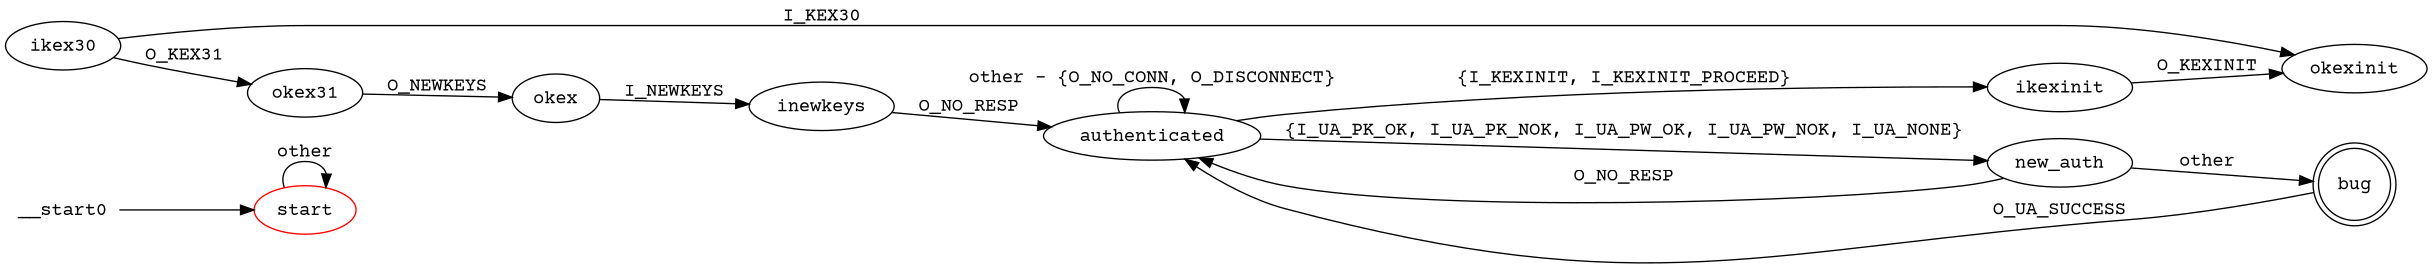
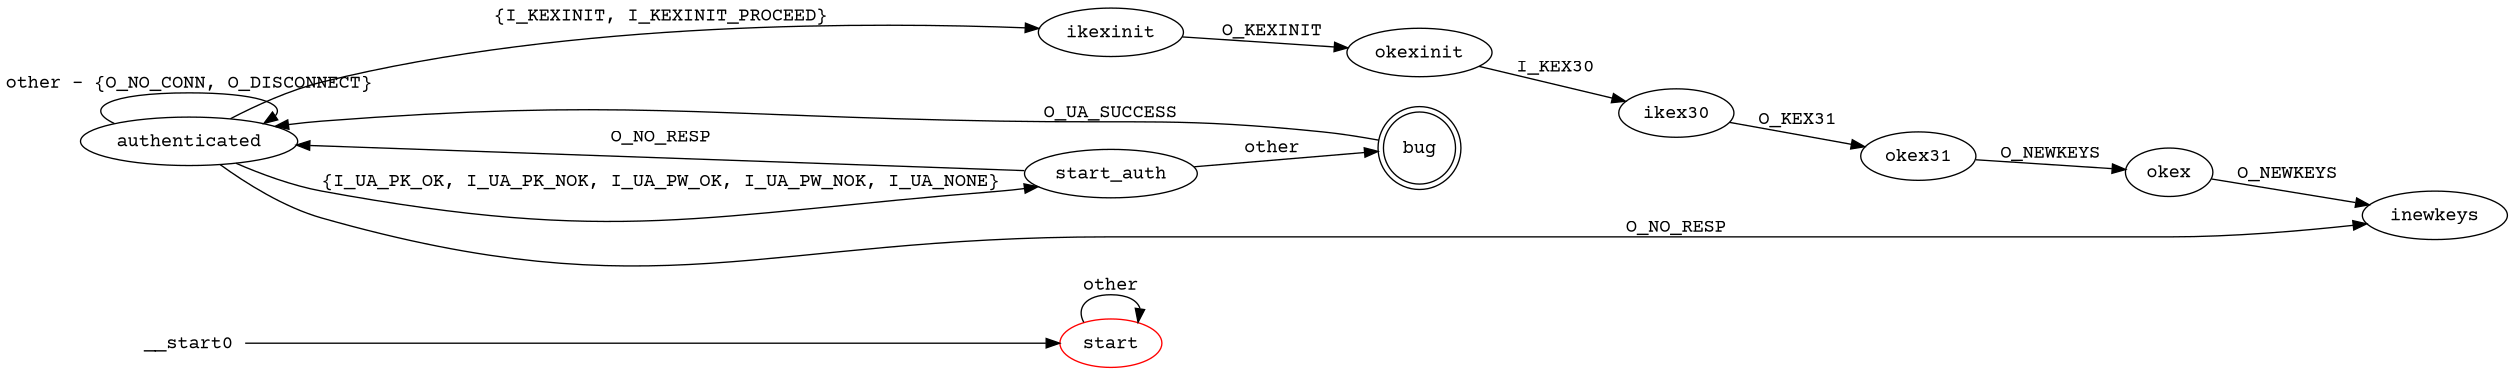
edge "ikex30" -> "okexinit": reversed
edge "okex" -> "inewkeys": label "I_NEWKEYS" -> "O_NEWKEYS"
edge "inewkeys" -> "authenticated": reversed
node "new_auth": label "new_auth" -> "start_auth"
